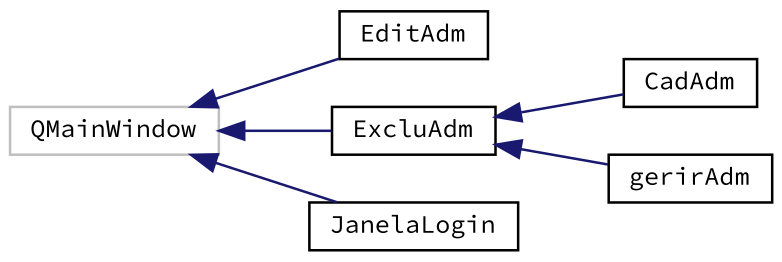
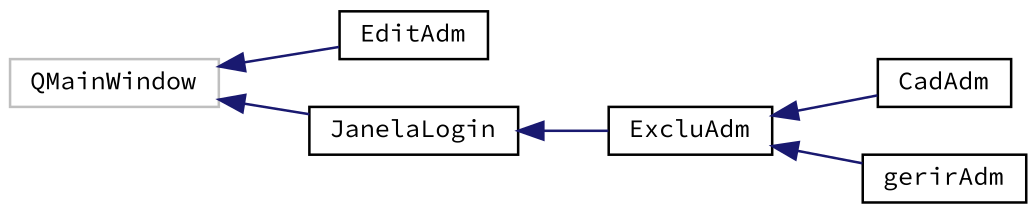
edge "ExcluAdm" -> "QMainWindow": now "ExcluAdm" -> "JanelaLogin"
